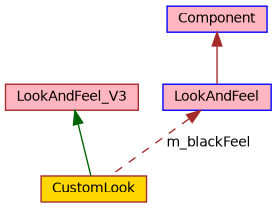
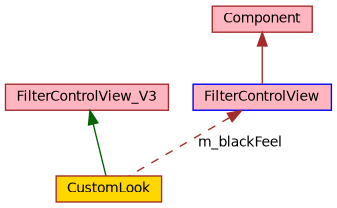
node "Component": color blue -> brown
node "LookAndFeel_V3": label "LookAndFeel_V3" -> "FilterControlView_V3"
node "LookAndFeel": label "LookAndFeel" -> "FilterControlView"
